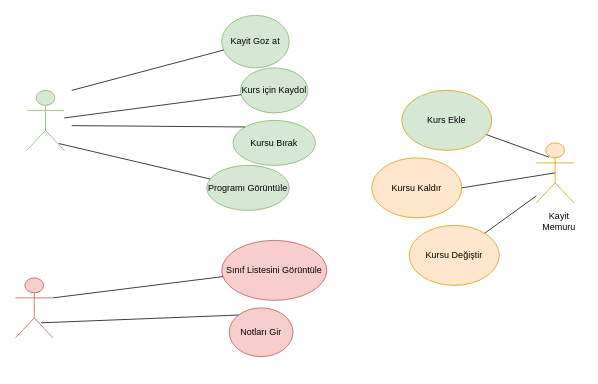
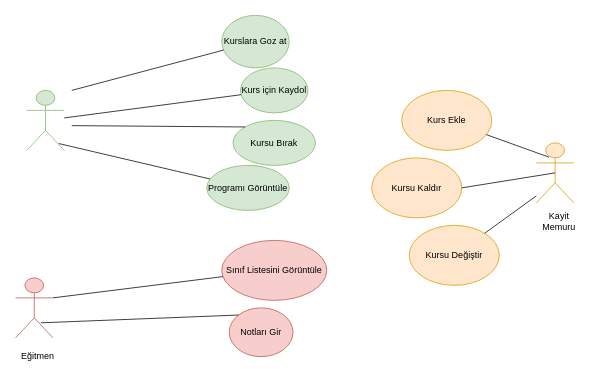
node "Kayit Goz at": label "Kayit Goz at" -> "Kurslara Goz at"
node "Kurs Ekle": fillcolor #d5e8d4 -> #ffe6cc
node "Eğitmen": added
